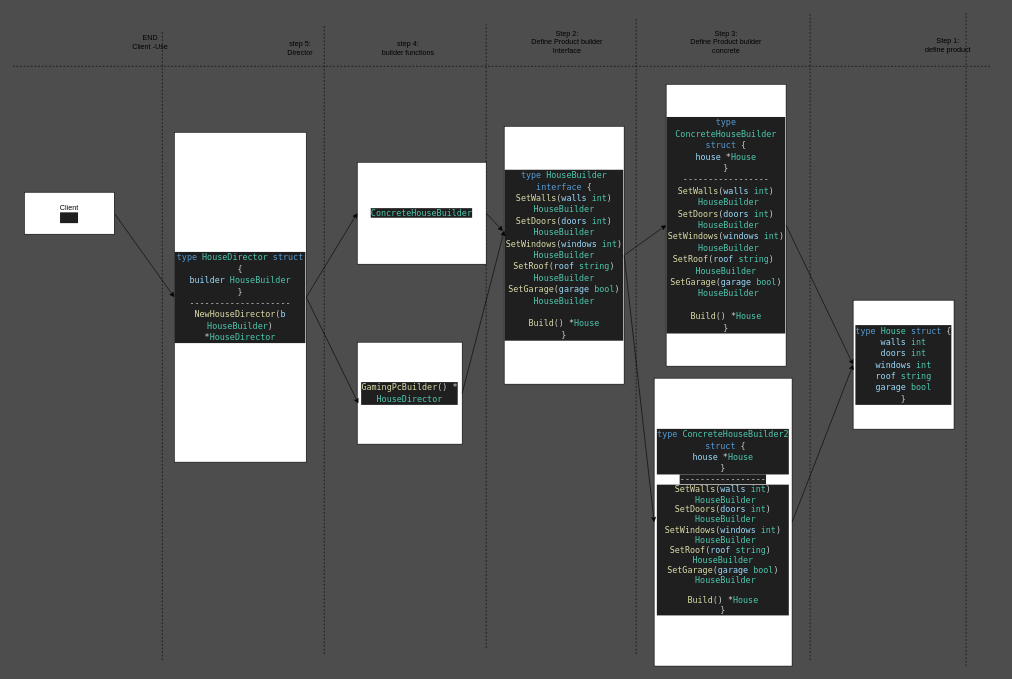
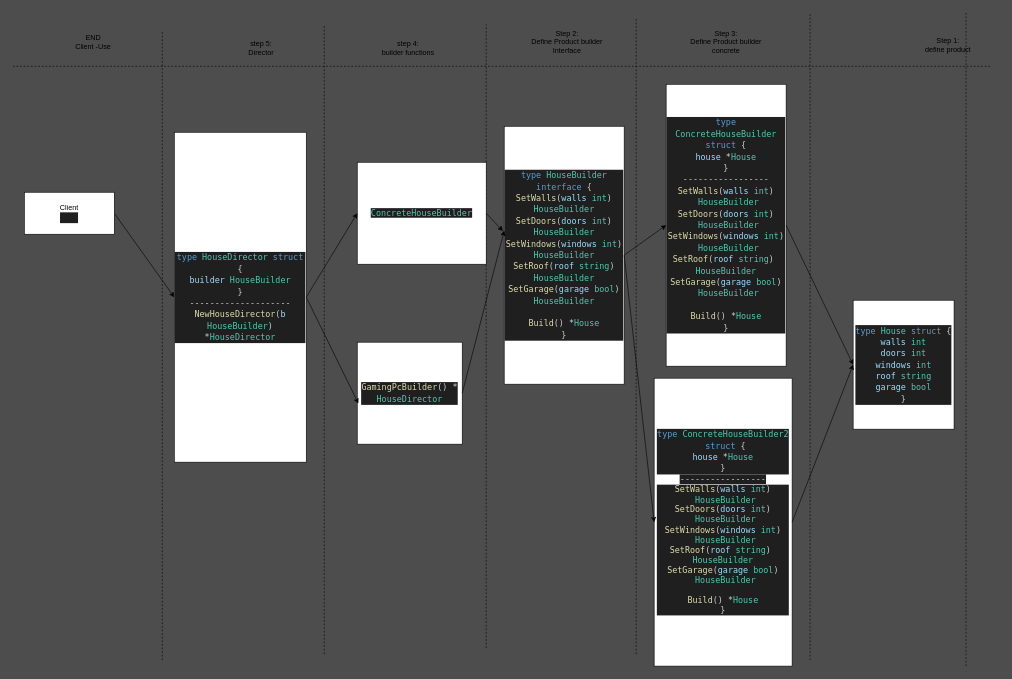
node "END Client -Use": moved (150, 42) -> (93, 42)
node "step 5: Director": moved (300, 48) -> (261, 48)
